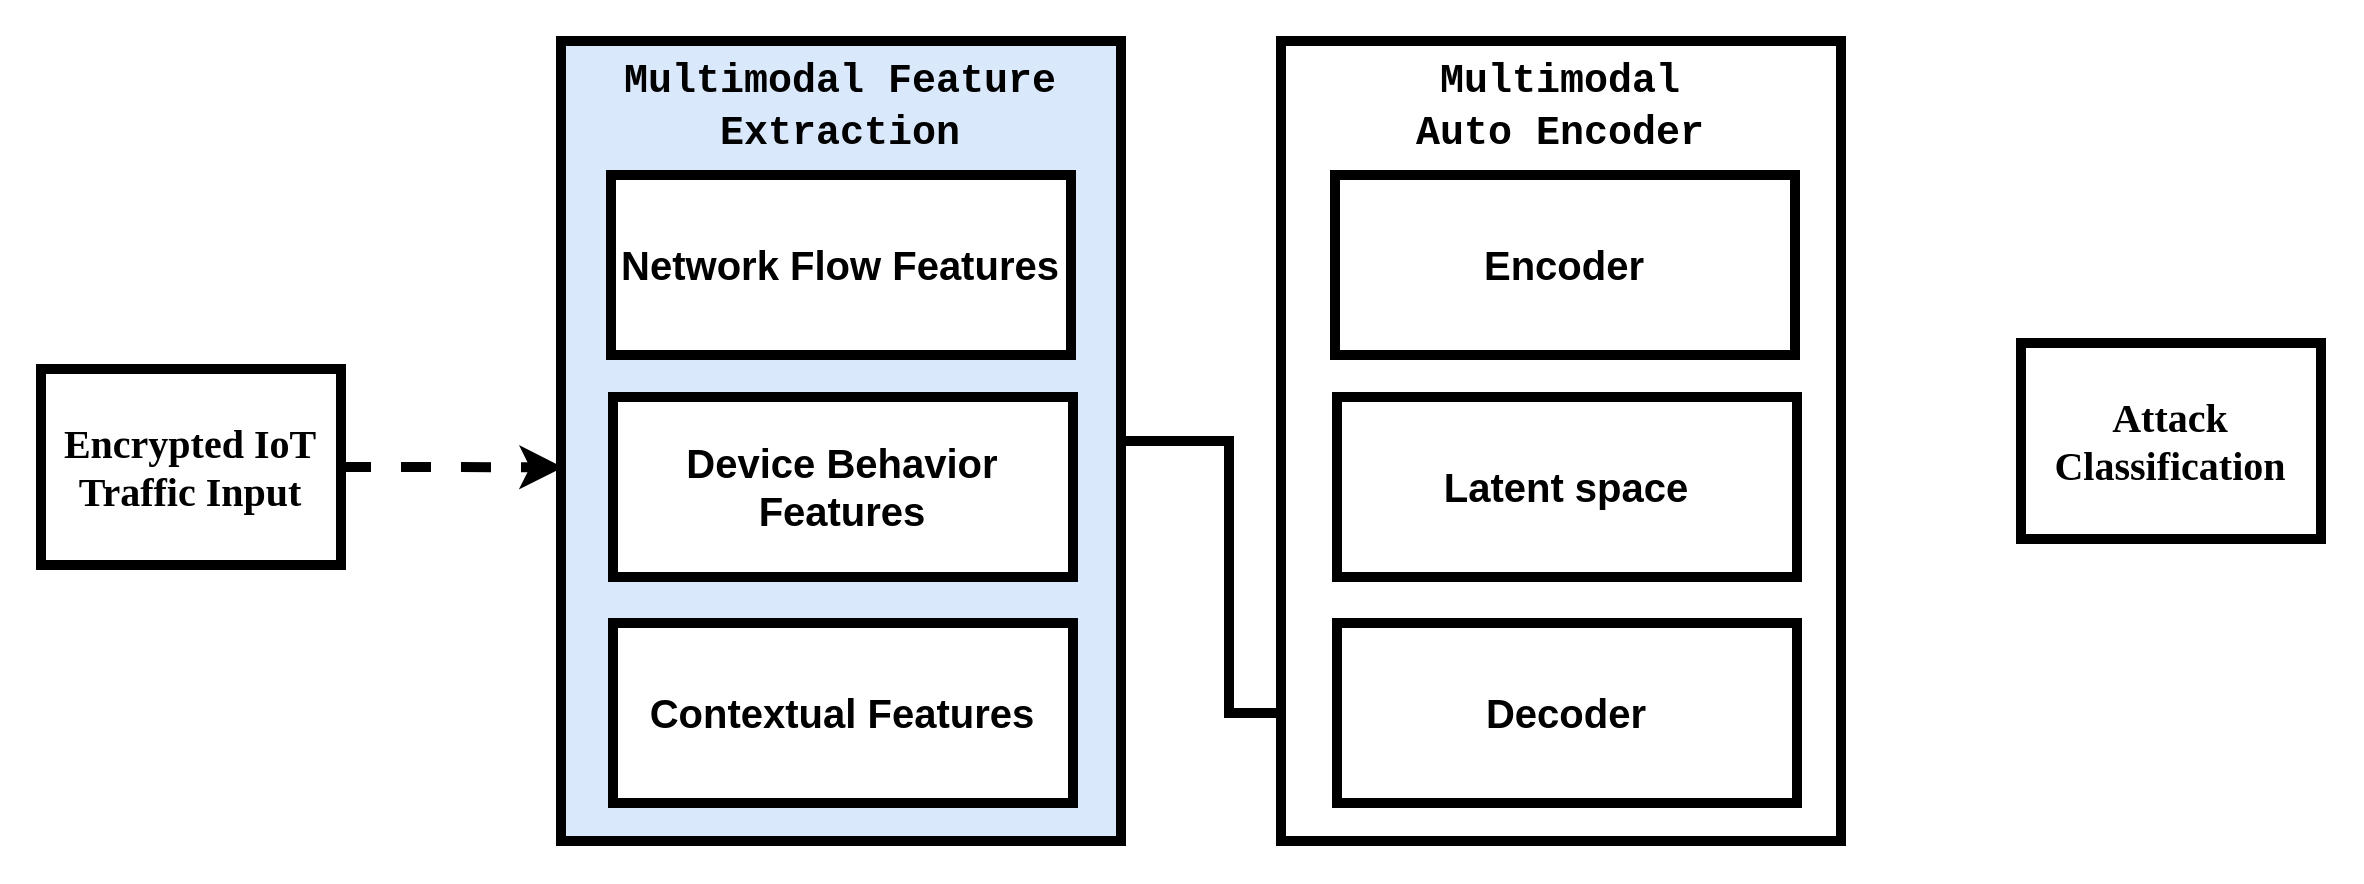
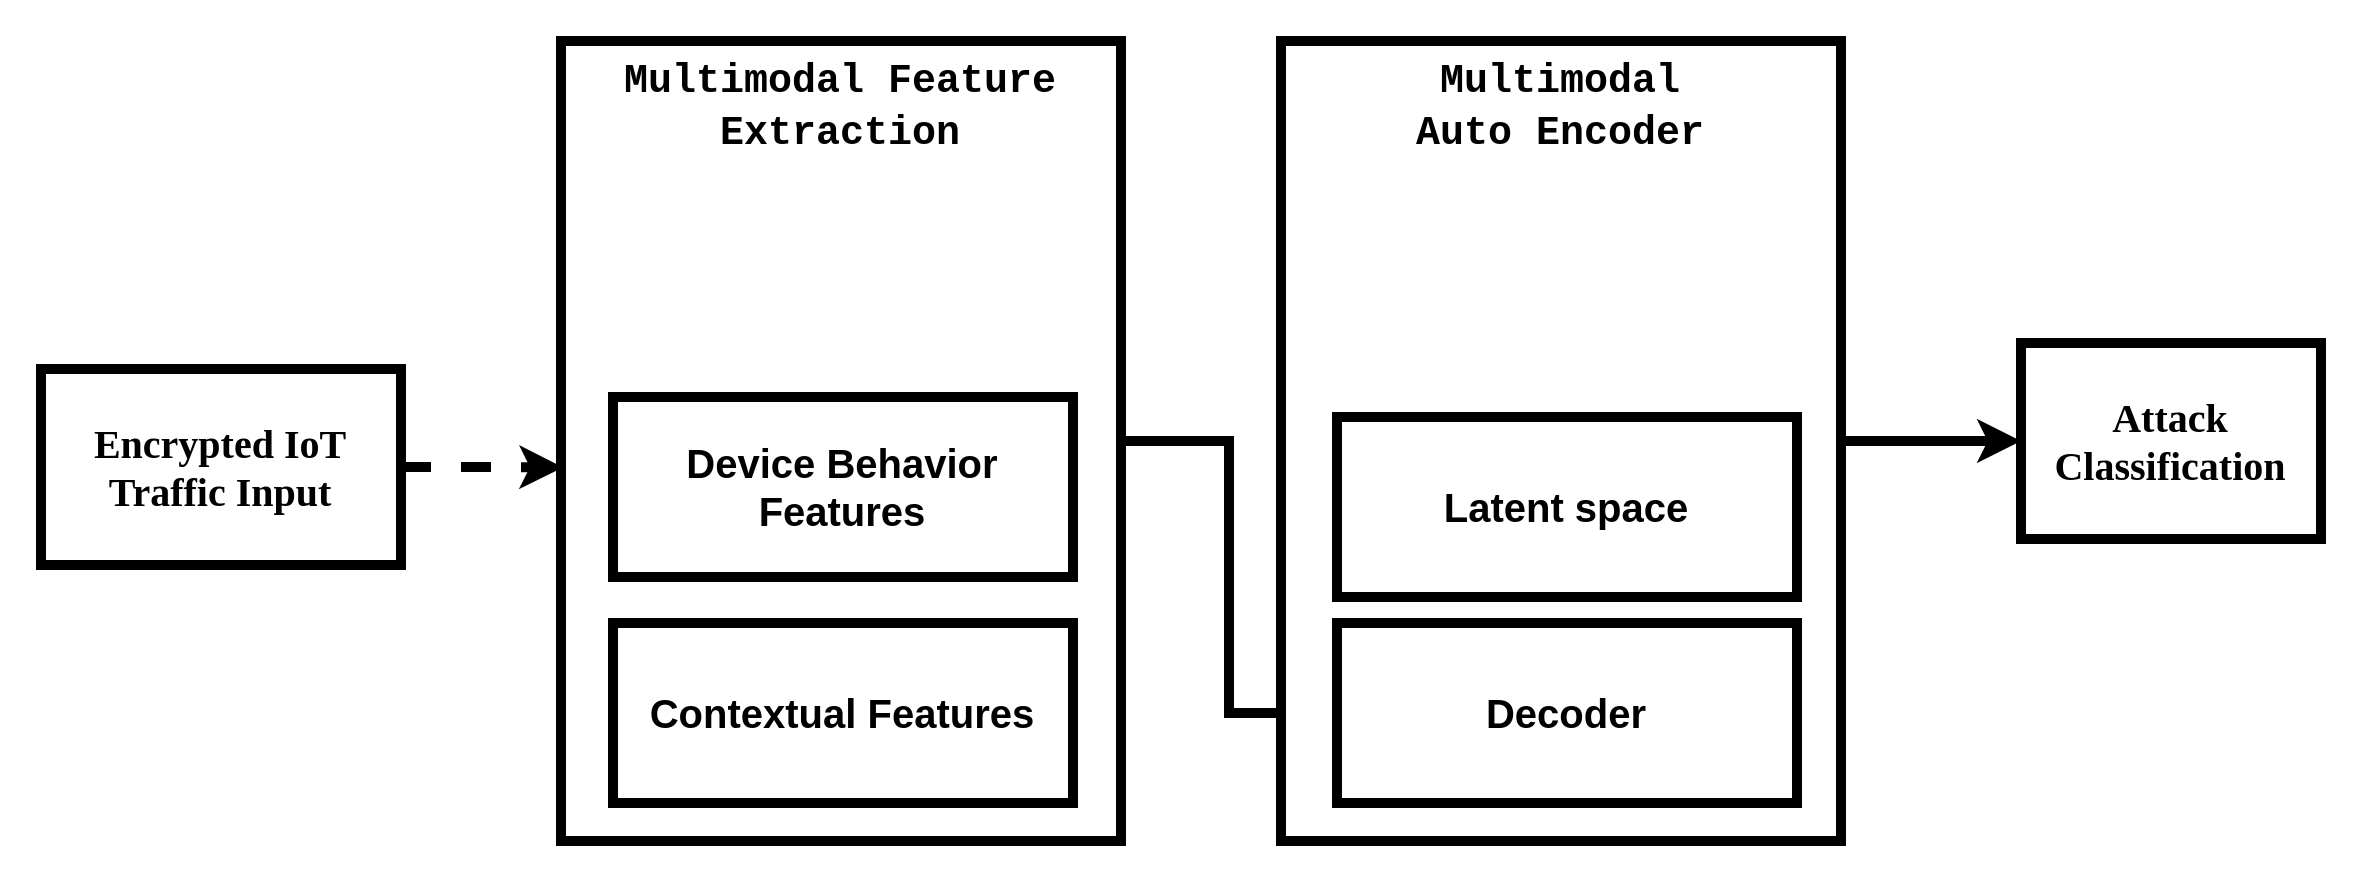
node "Multimodal Feature Extraction": fillcolor #dae8fc -> #ffffff
node "Network Flow Features": removed
node "Encoder": removed
edge "Multimodal Auto Encoder" -> "Attack Classification": added
node "Encrypted IoT Traffic Input": size 300x196 -> 360x196
node "Latent space": moved (1567, 487) -> (1567, 507)
